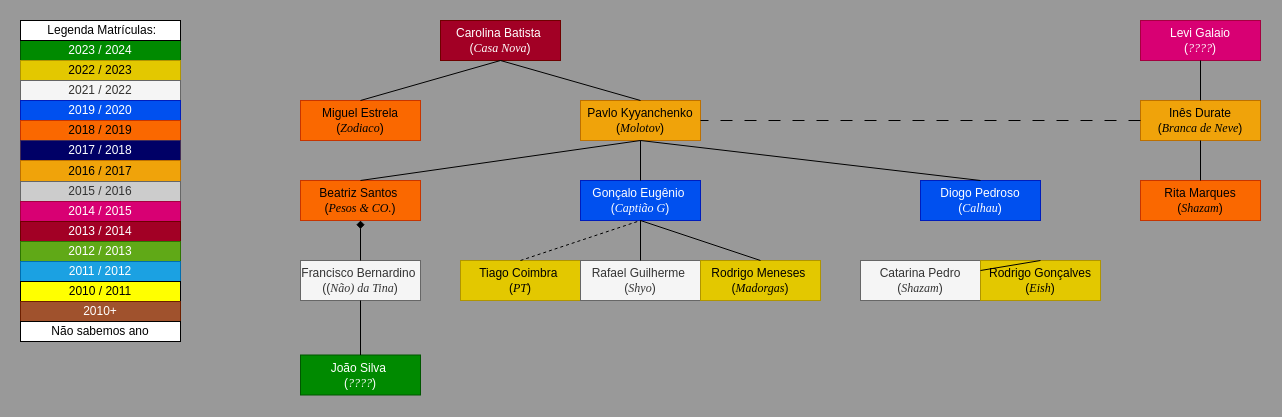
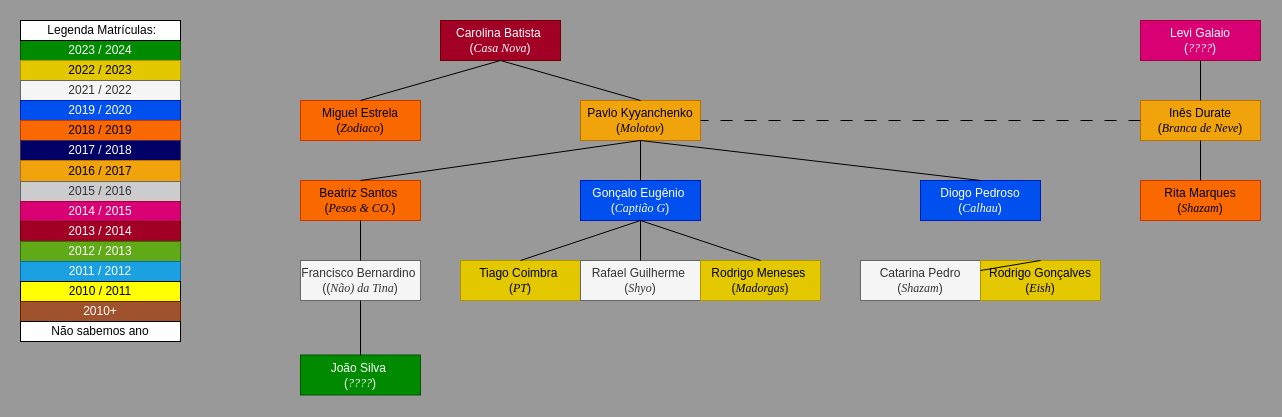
edge "Francisco Bernardino ((Não) da Tina)" -> "Beatriz Santos (Pesos & CO.)": arrowhead diamond -> none
edge "Gonçalo Eugênio (Captião G)" -- "Tiago Coimbra (PT)": style dashed -> solid
